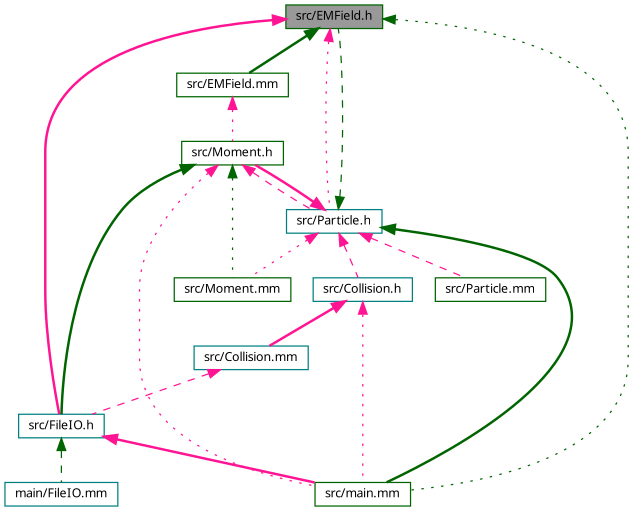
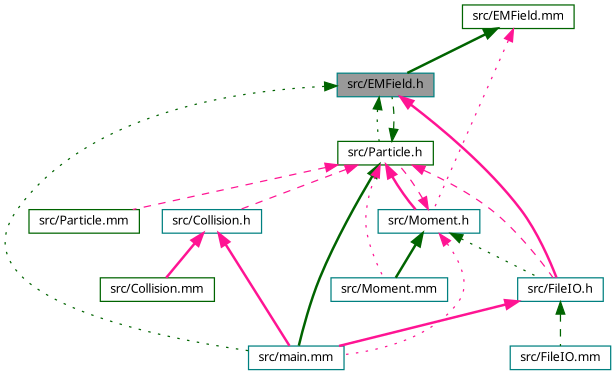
node "src/EMField.h": color darkgreen -> teal
edge "src/EMField.mm" -> "src/EMField.h": reversed
edge "src/Particle.h" -> "src/EMField.h": color deeppink -> darkgreen
node "src/Moment.h": color darkgreen -> teal
node "src/Particle.h": color teal -> darkgreen
edge "src/Moment.mm" -> "src/Moment.h": style dotted -> bold
edge "src/FileIO.h" -> "src/Moment.h": style bold -> dotted
node "src/Moment.mm": color darkgreen -> teal
node "src/Collision.mm": color teal -> darkgreen
edge "src/FileIO.h" -> "src/Collision.mm": now "src/FileIO.h" -> "src/Particle.h"
edge "src/main.mm" -> "src/Collision.h": style dotted -> bold
node "main/FileIO.mm": label "main/FileIO.mm" -> "src/FileIO.mm"
node "src/main.mm": color darkgreen -> teal
